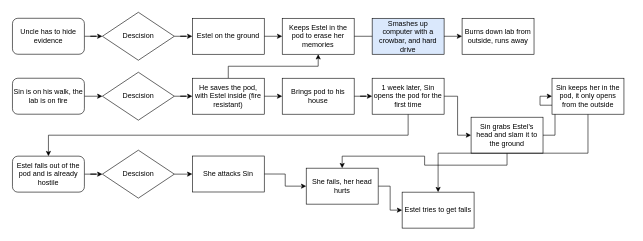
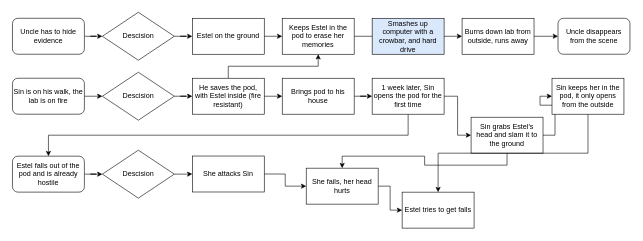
edge "Burns down lab from outside, runs away" -> "Uncle disappears from the scene": added
node "Uncle disappears from the scene": added
